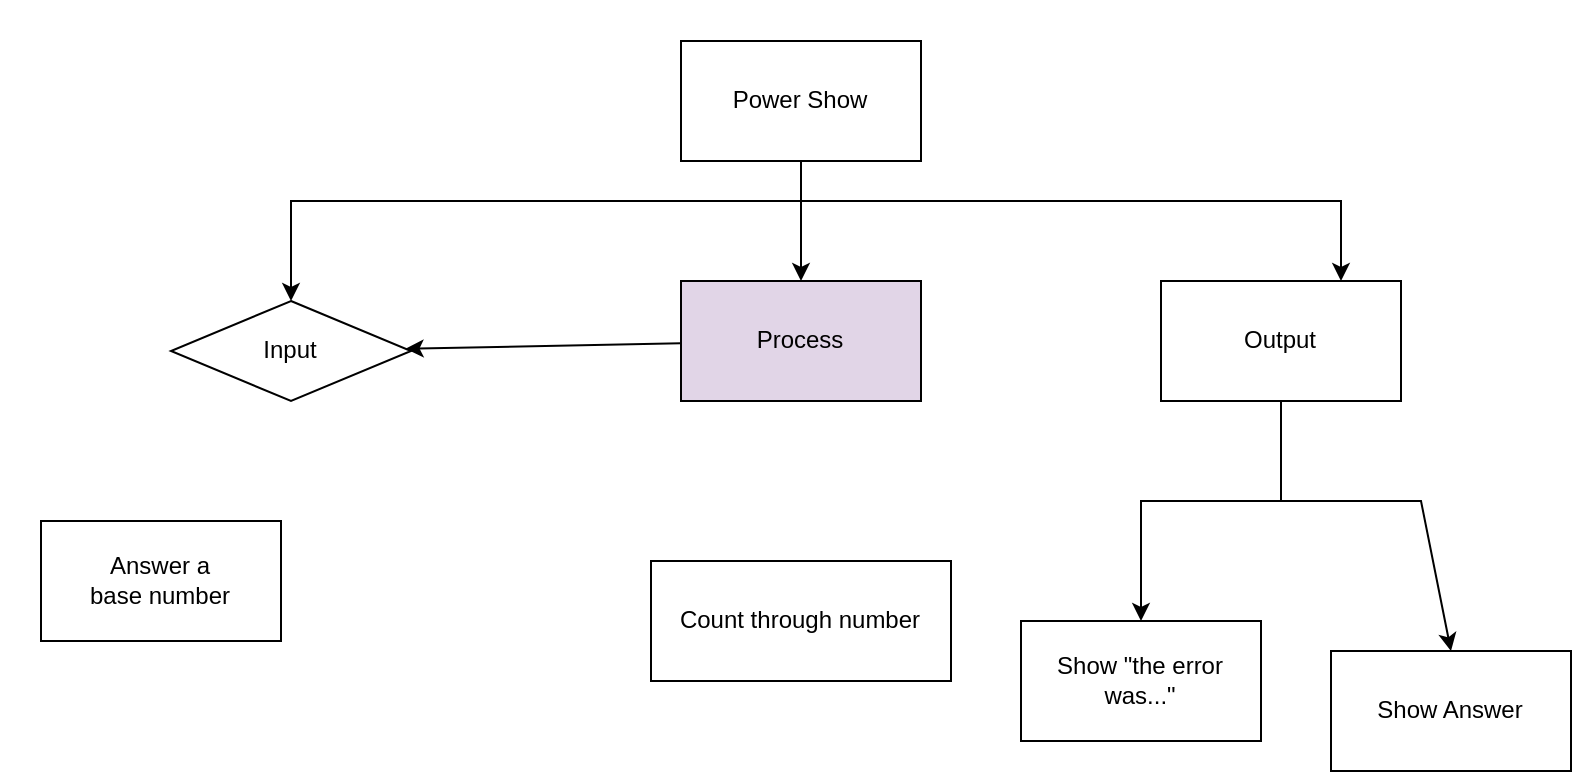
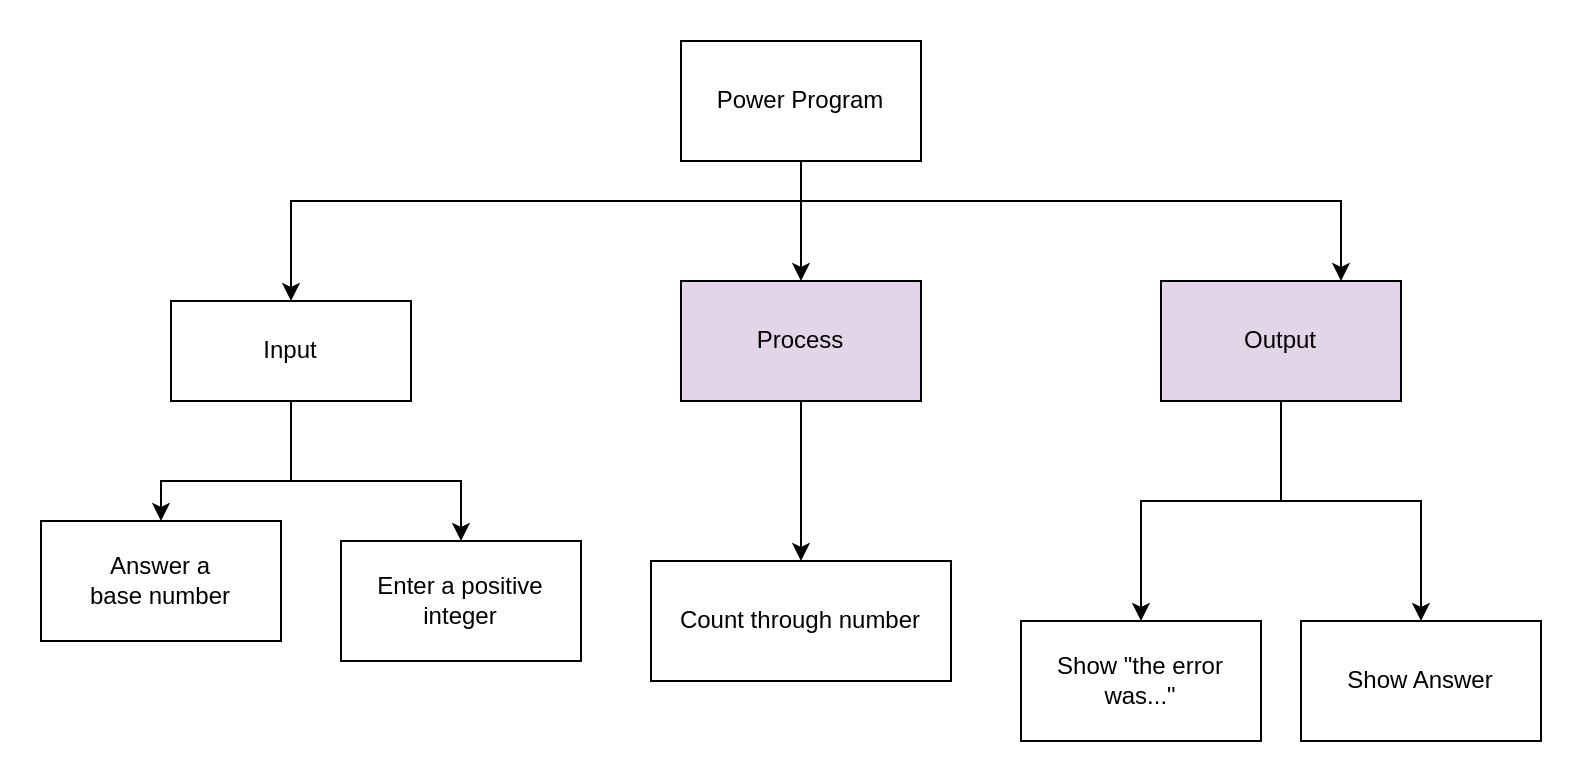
node "Power Show": label "Power Show" -> "Power Program"
node "Output": fillcolor #ffffff -> #e1d5e7
edge "Process" -> "Input": now "Process" -> "Count through number"
node "Input": shape diamond -> rectangle
edge "Input" -> "Answer a base number": added
edge "Input" -> "Enter a positive integer": added
node "Enter a positive integer": added
node "Show Answer": moved (1451, 711) -> (1421, 681)
